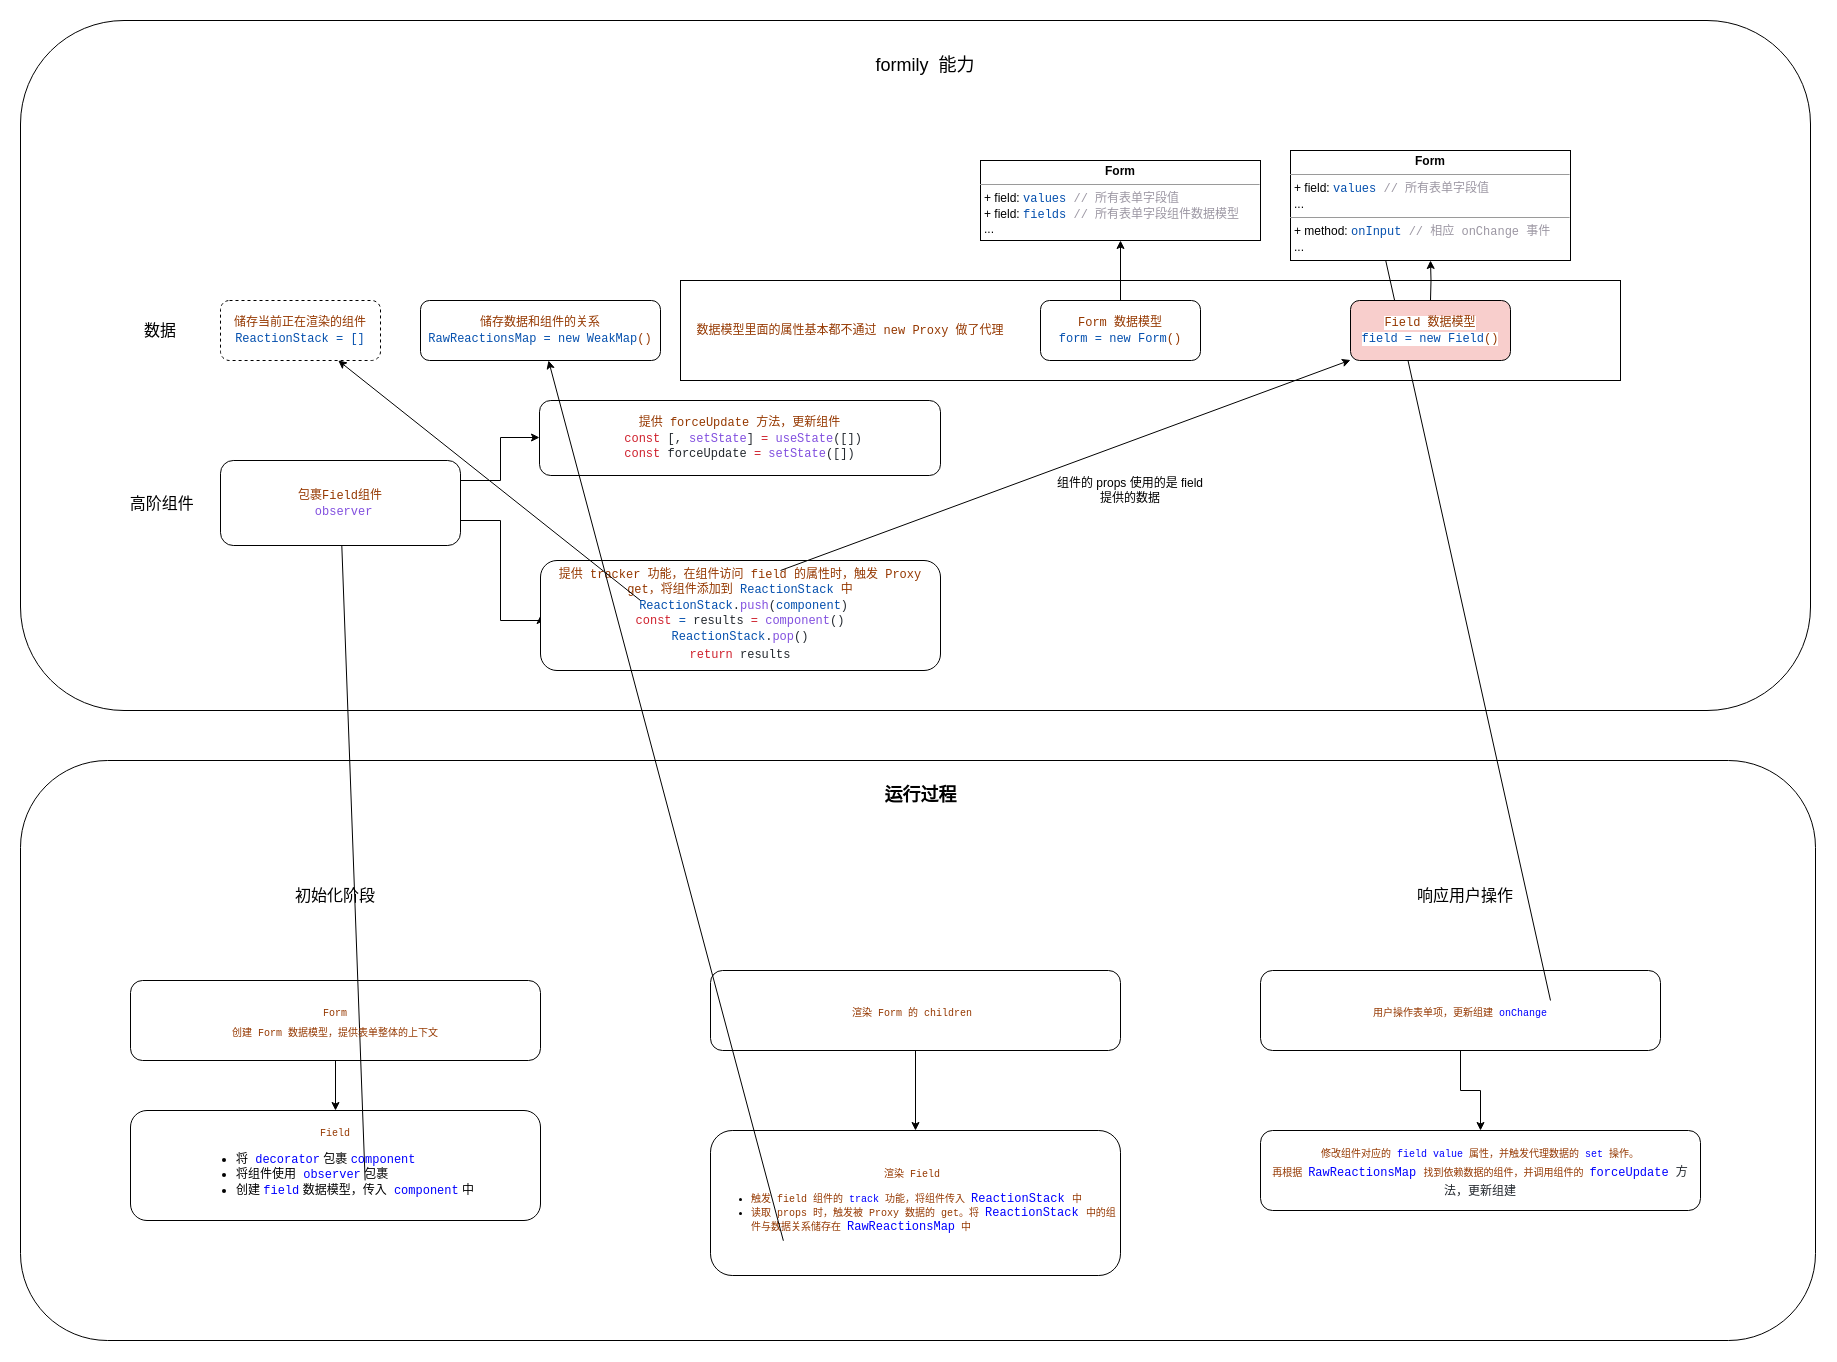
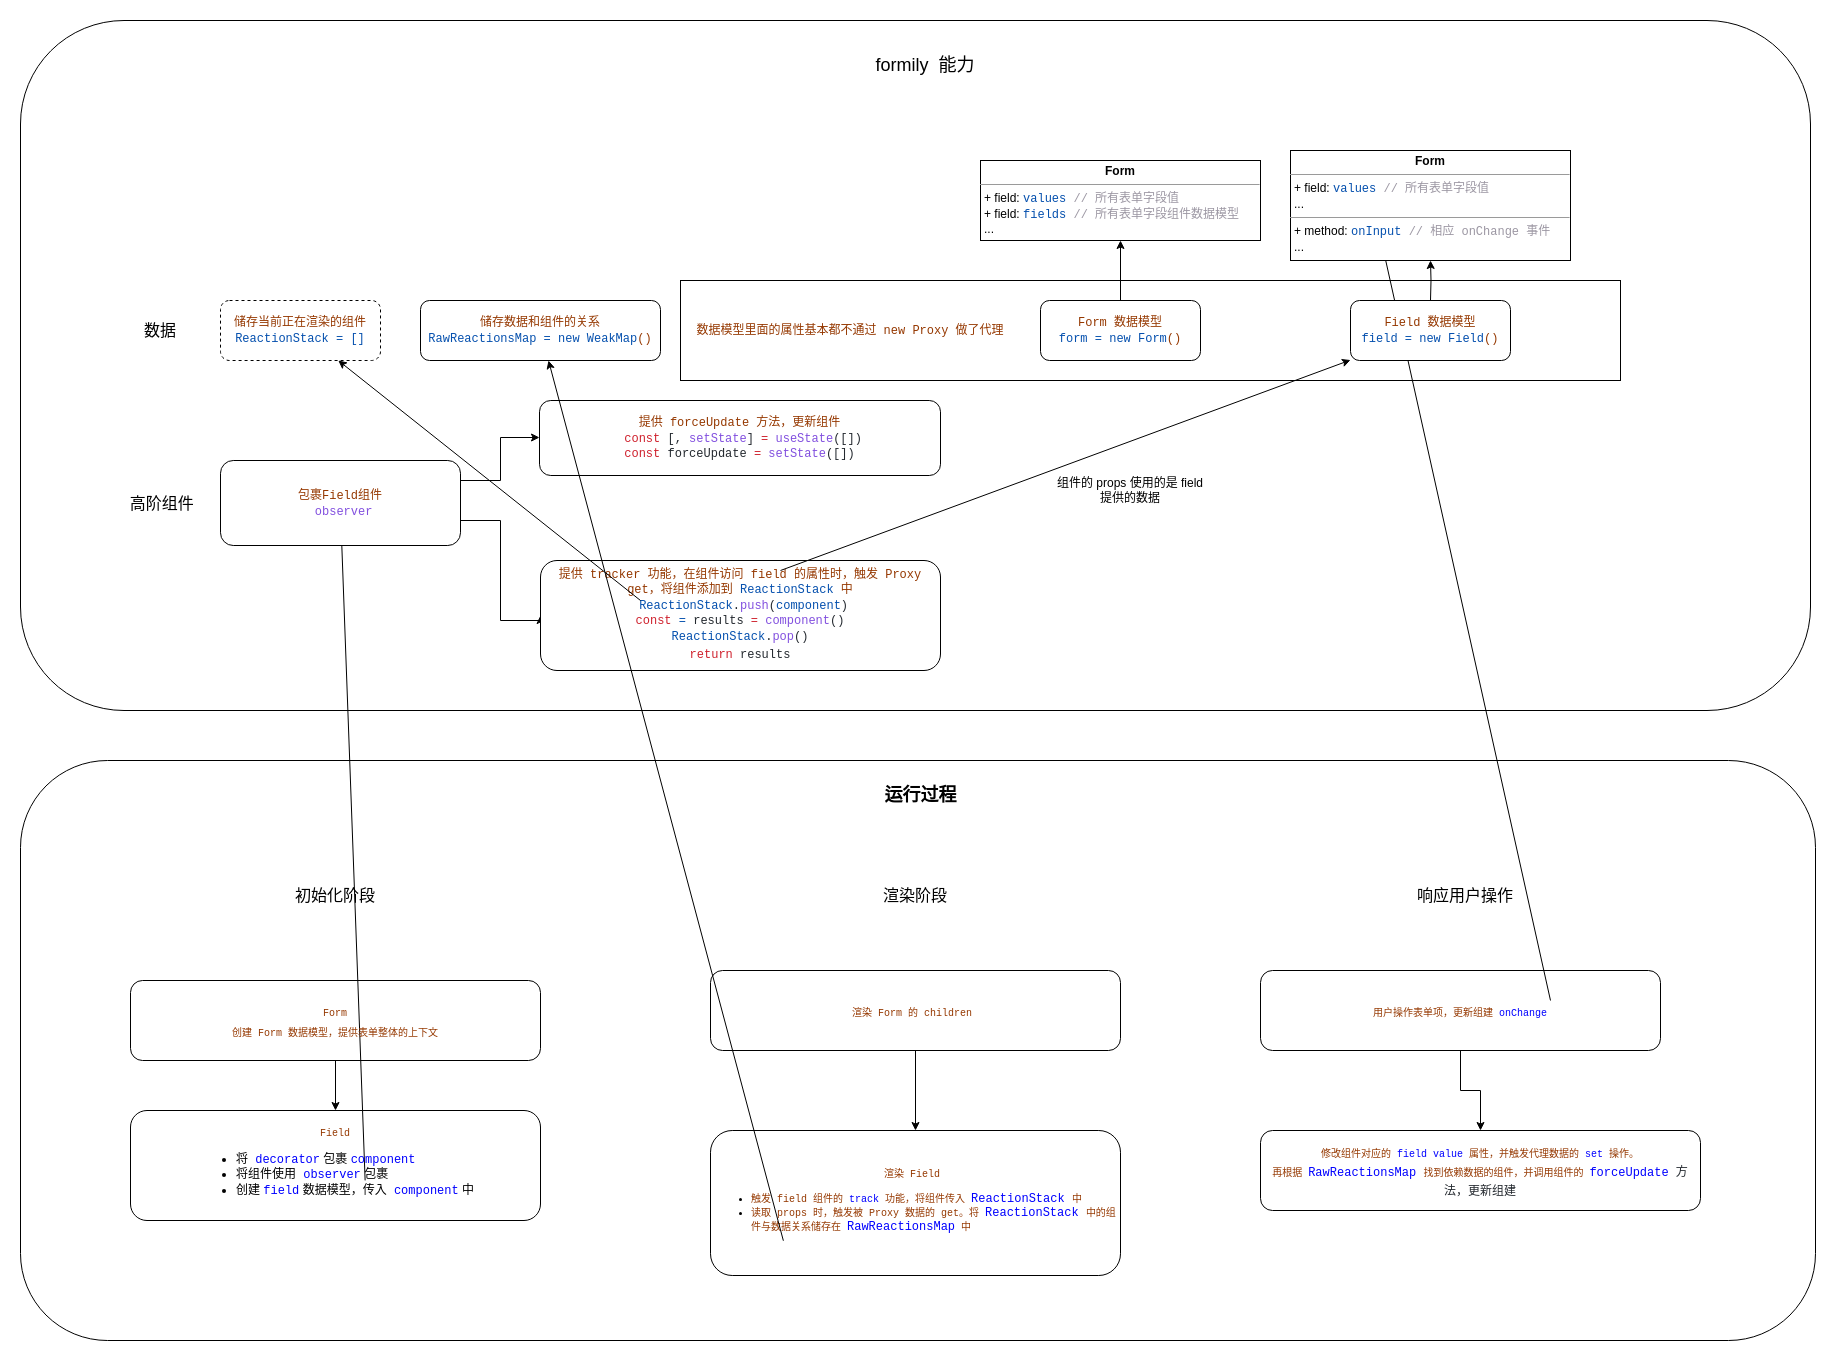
node "Field 数据模型 field = new Field()": fillcolor #f8cecc -> #ffffff
node "渲染阶段": added
